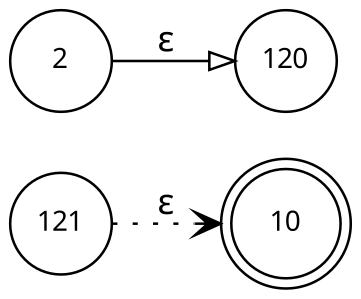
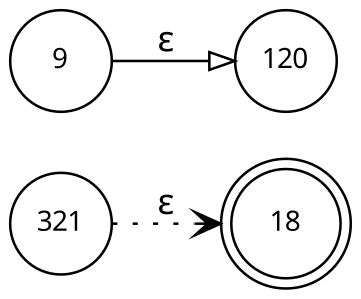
node "2": label "2" -> "9"
node "121": label "121" -> "321"
node "10": label "10" -> "18"
